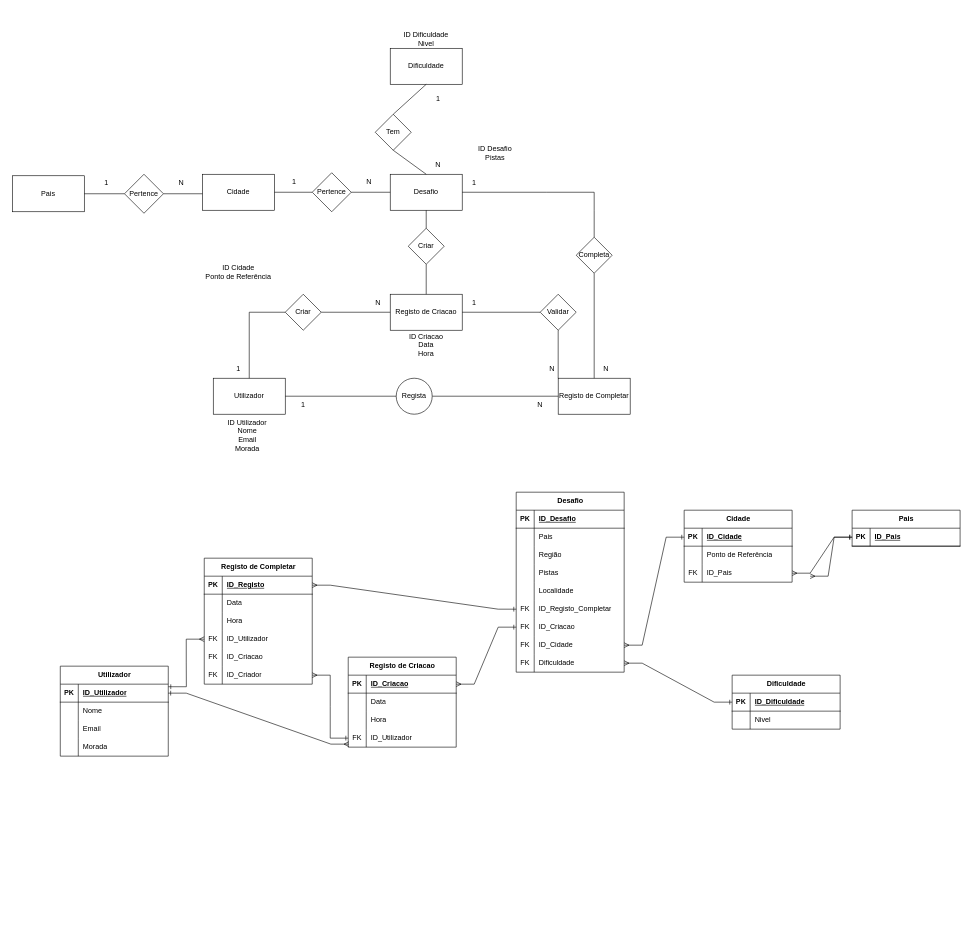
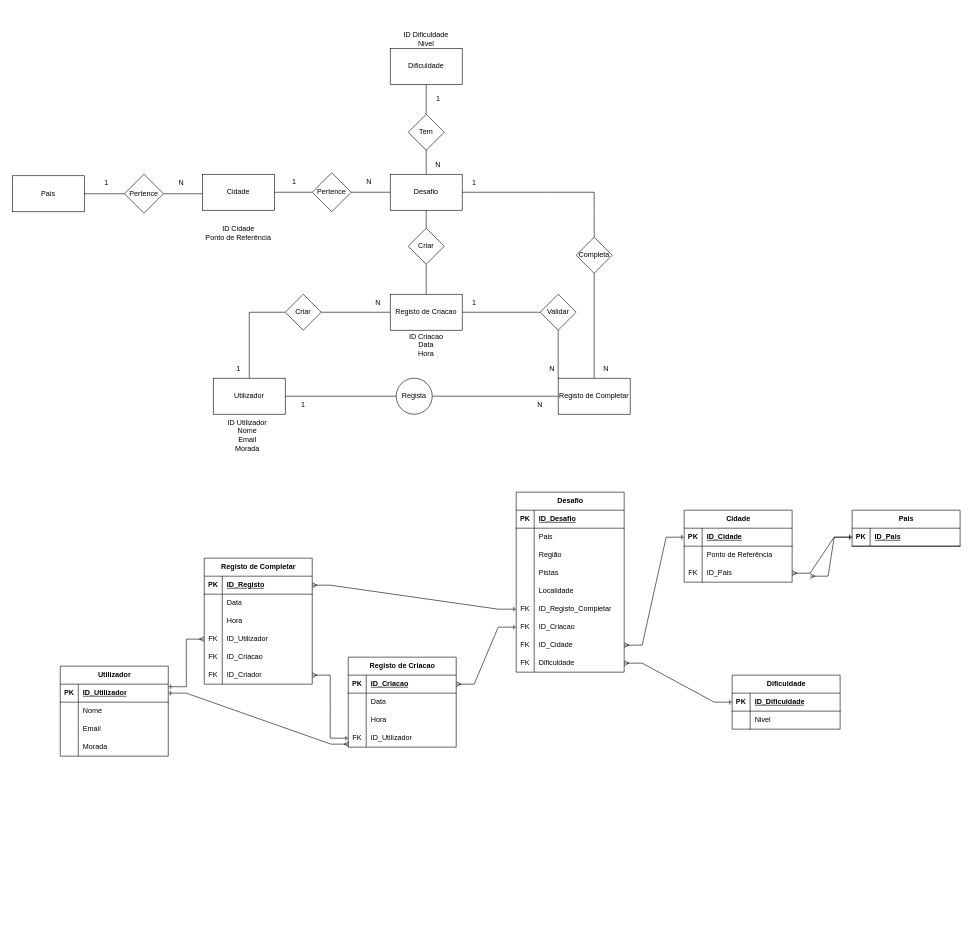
node "Tem": moved (393, 132) -> (426, 132)
node "ID Desafio Pistas": removed
node "ID Cidade Ponto de Referência": moved (239, 272) -> (239, 233)
